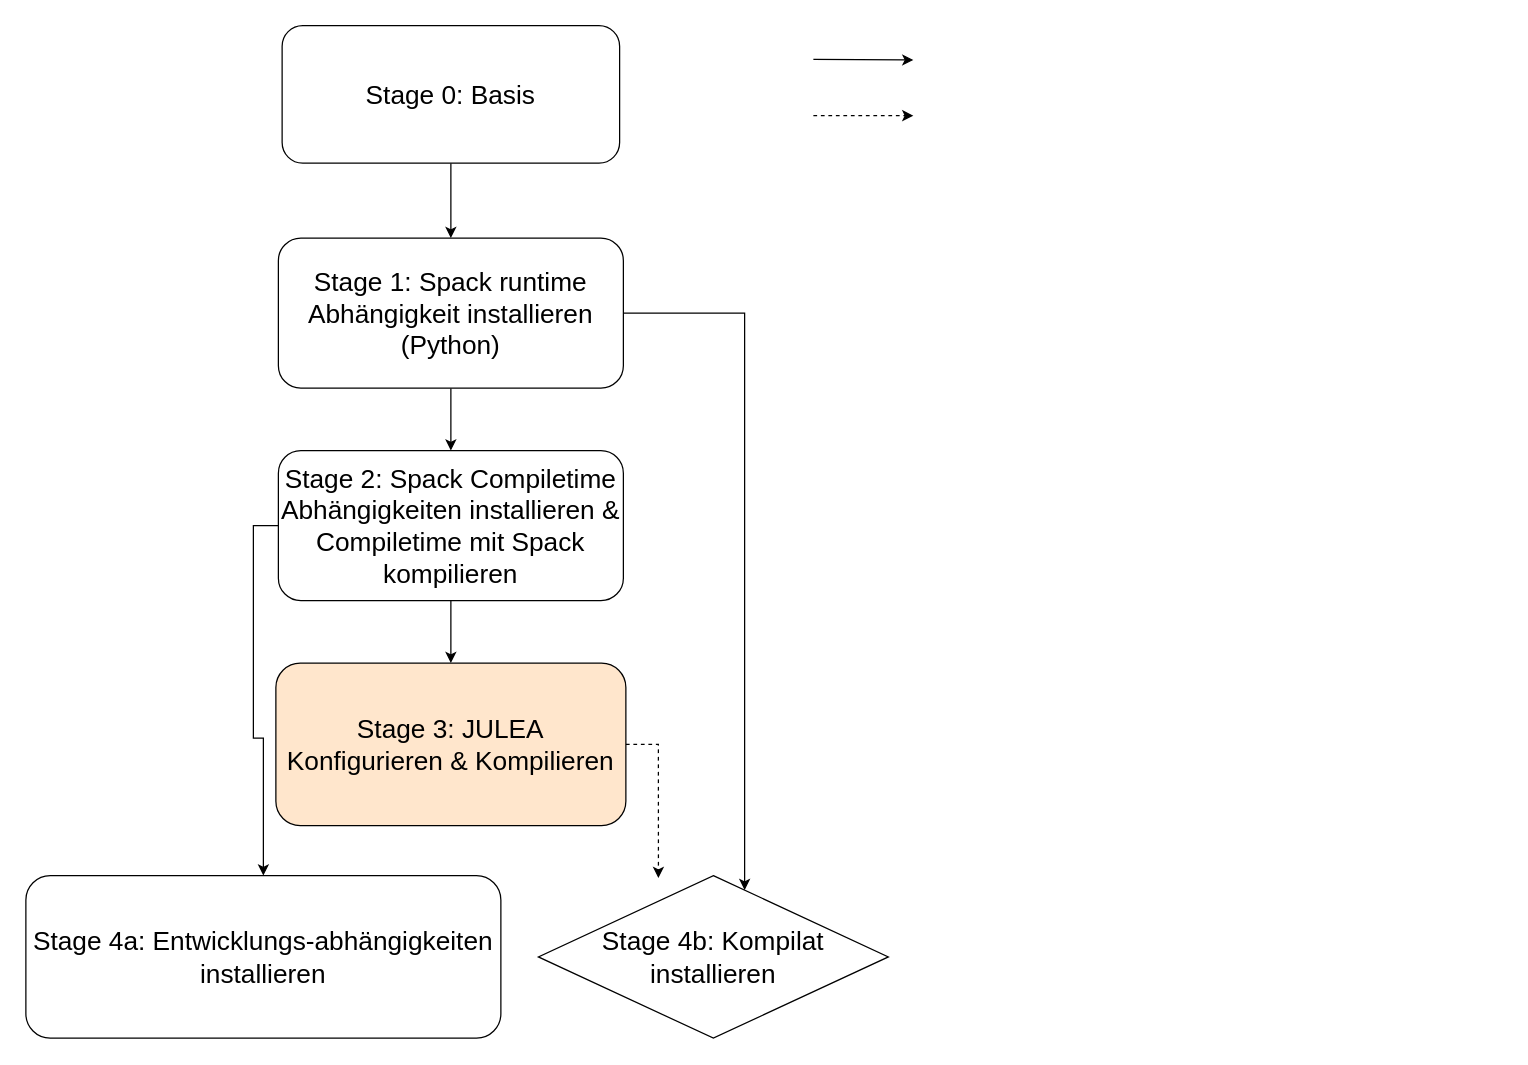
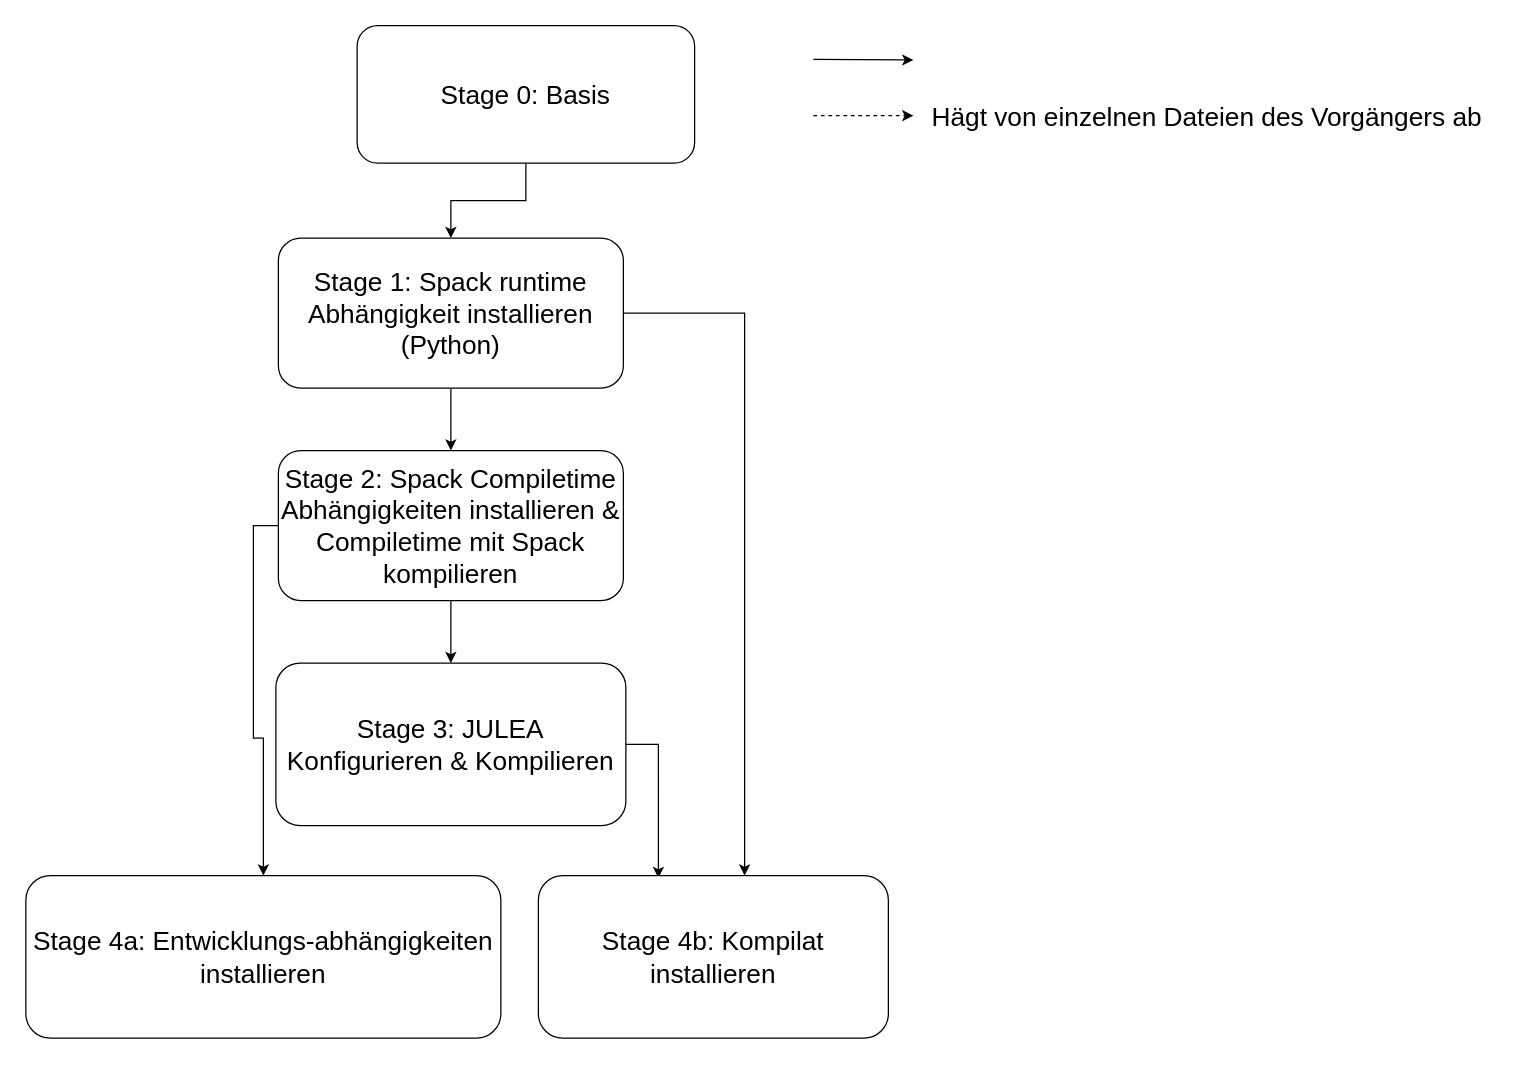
node "Stage 0: Basis": moved (451, 94) -> (526, 94)
node "Hägt von einzelnen Dateien des Vorgängers ab": added
node "Stage 3: JULEA Konfigurieren & Kompilieren": fillcolor #ffe6cc -> #ffffff
edge "Stage 3: JULEA Konfigurieren & Kompilieren" -> "Stage 4b: Kompilat installieren": style dashed -> solid
node "Stage 4b: Kompilat installieren": shape diamond -> rounded rectangle
